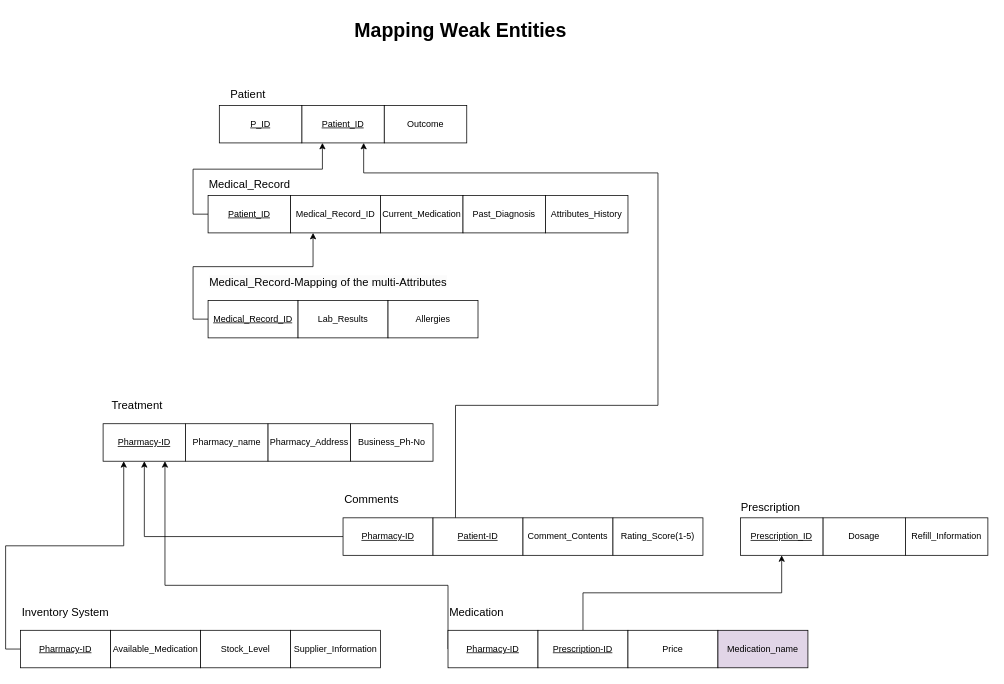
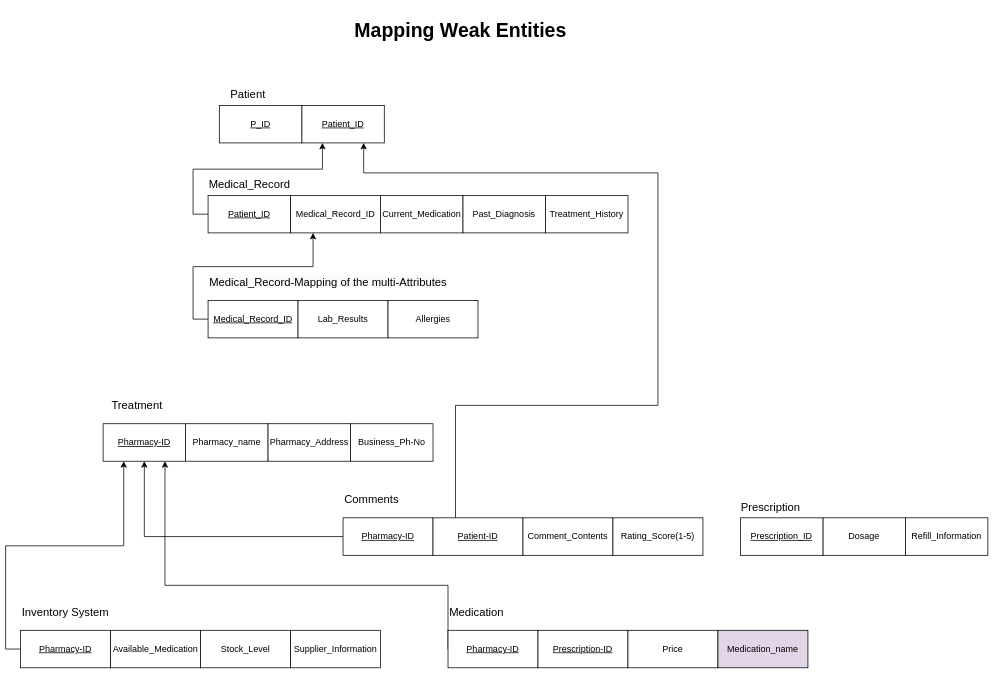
node "Outcome": removed
node "Attributes_History": label "Attributes_History" -> "Treatment_History"
edge "Prescription-ID" -> "Prescription_ID": removed
